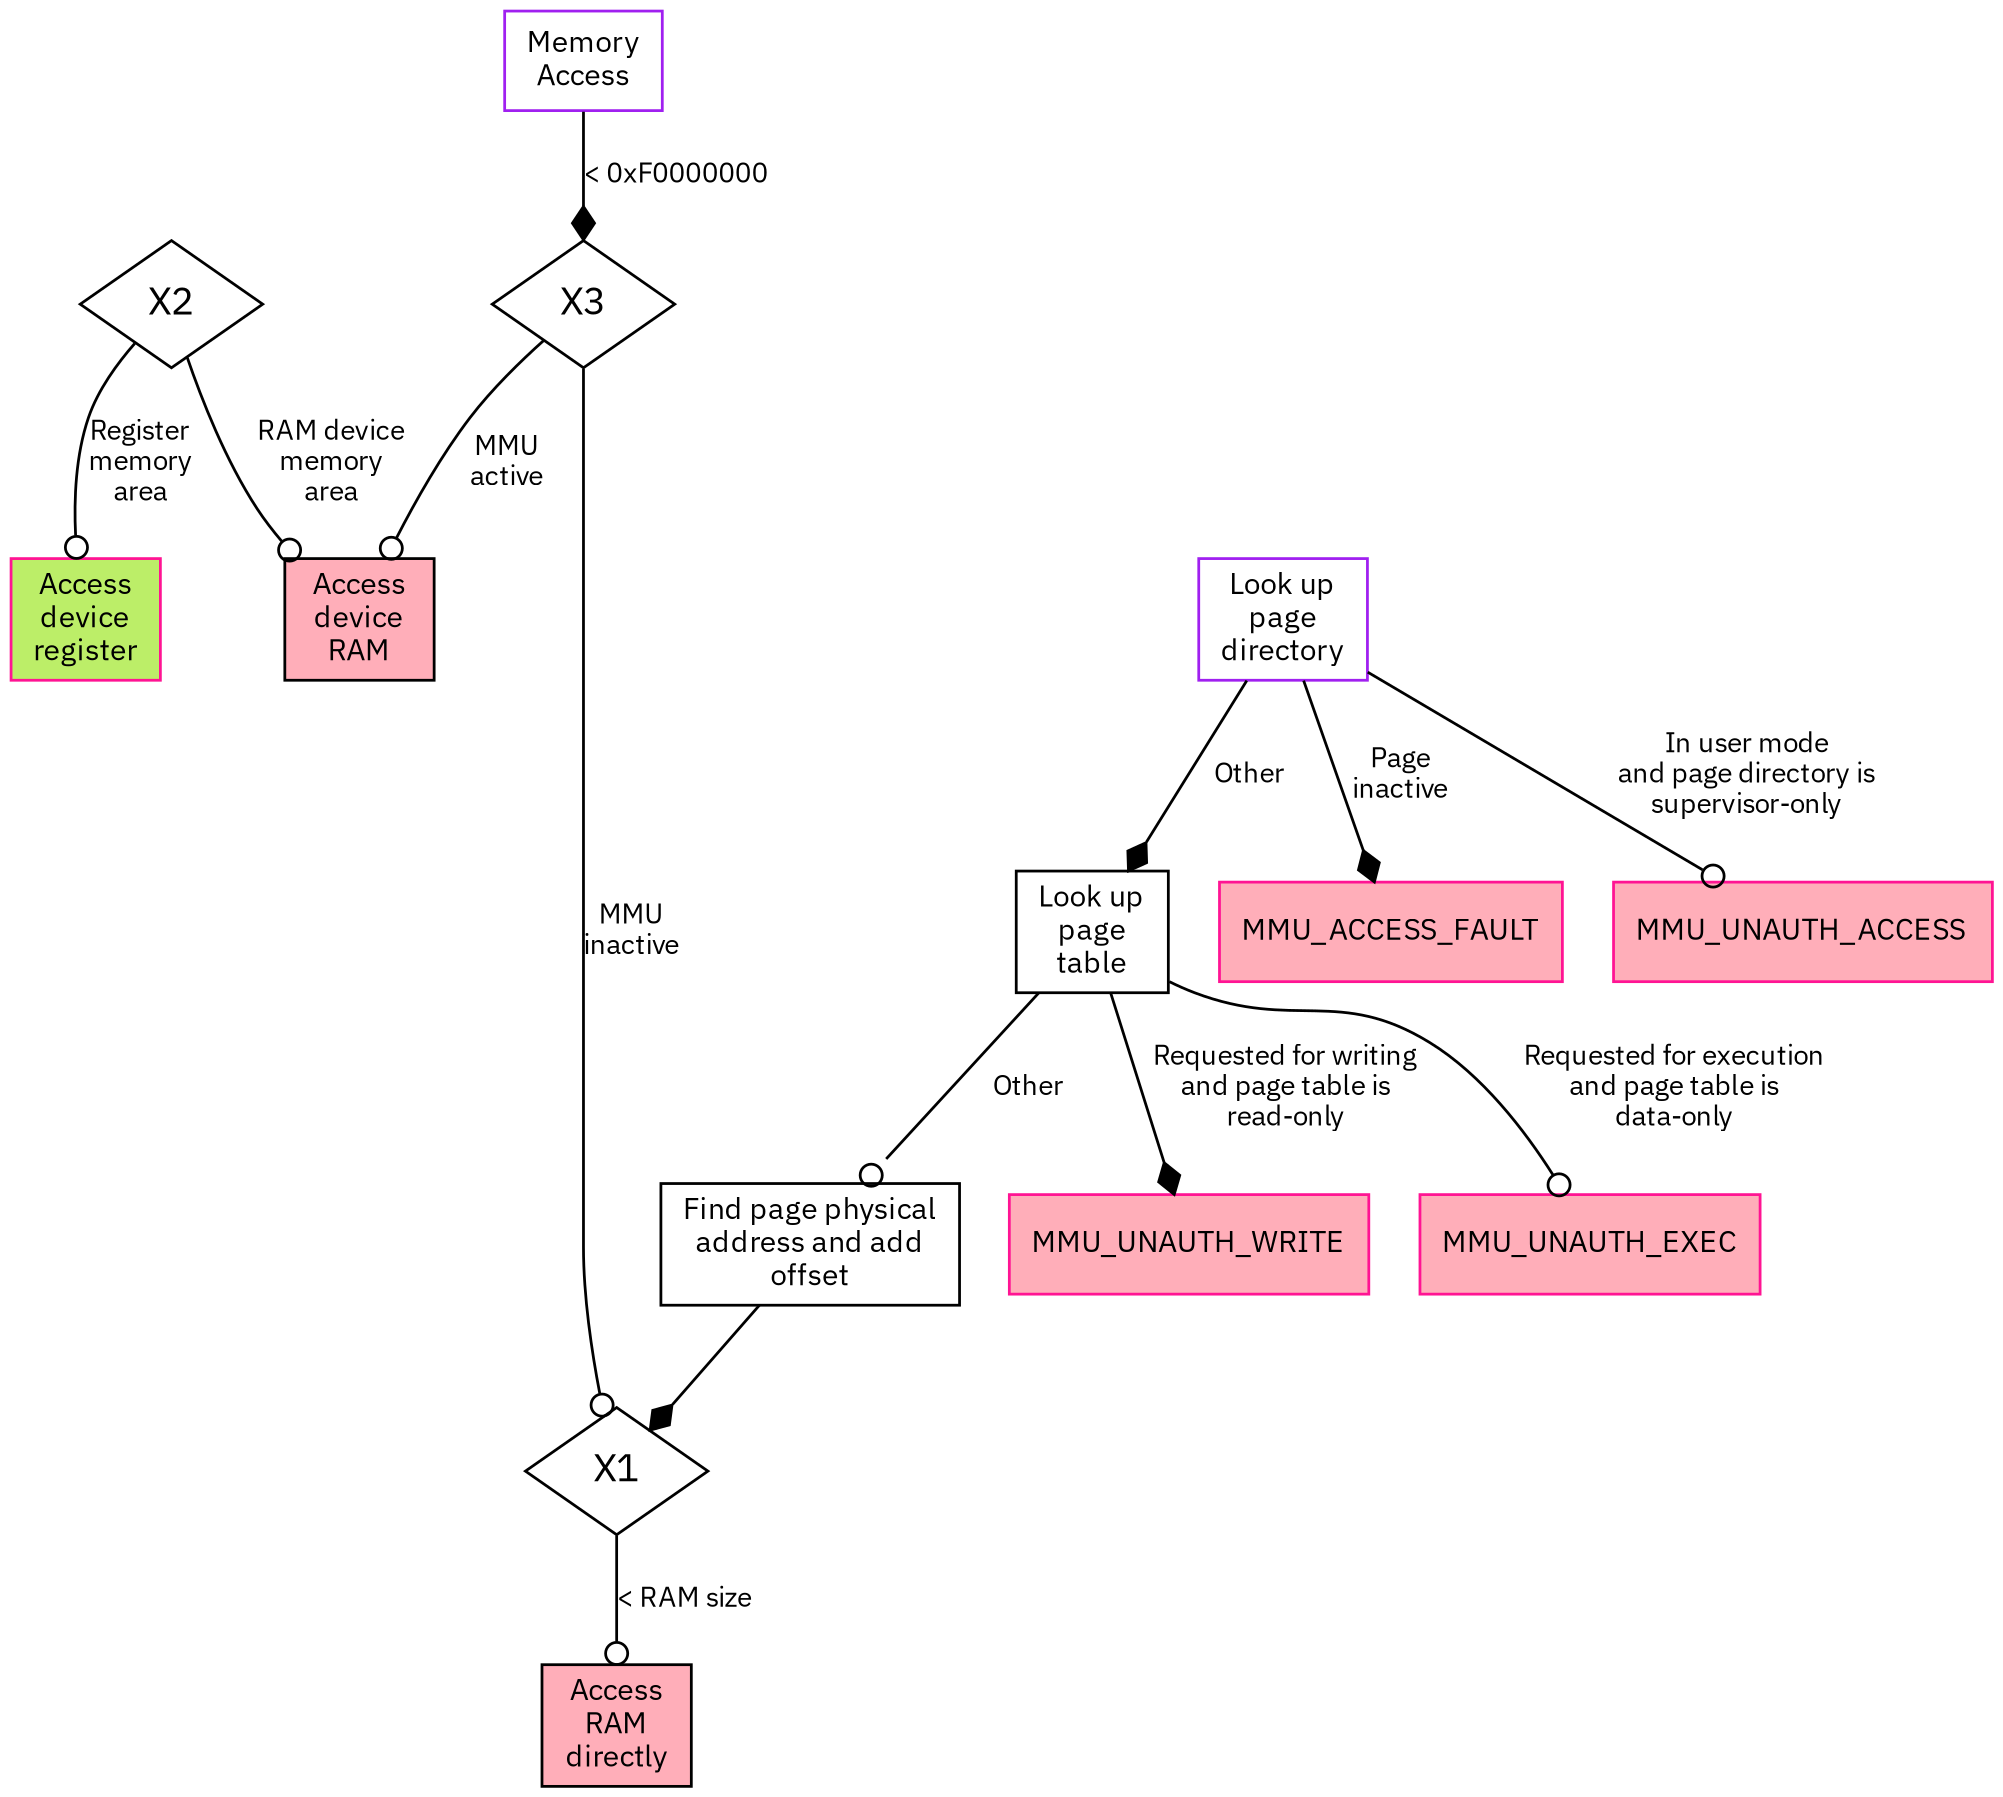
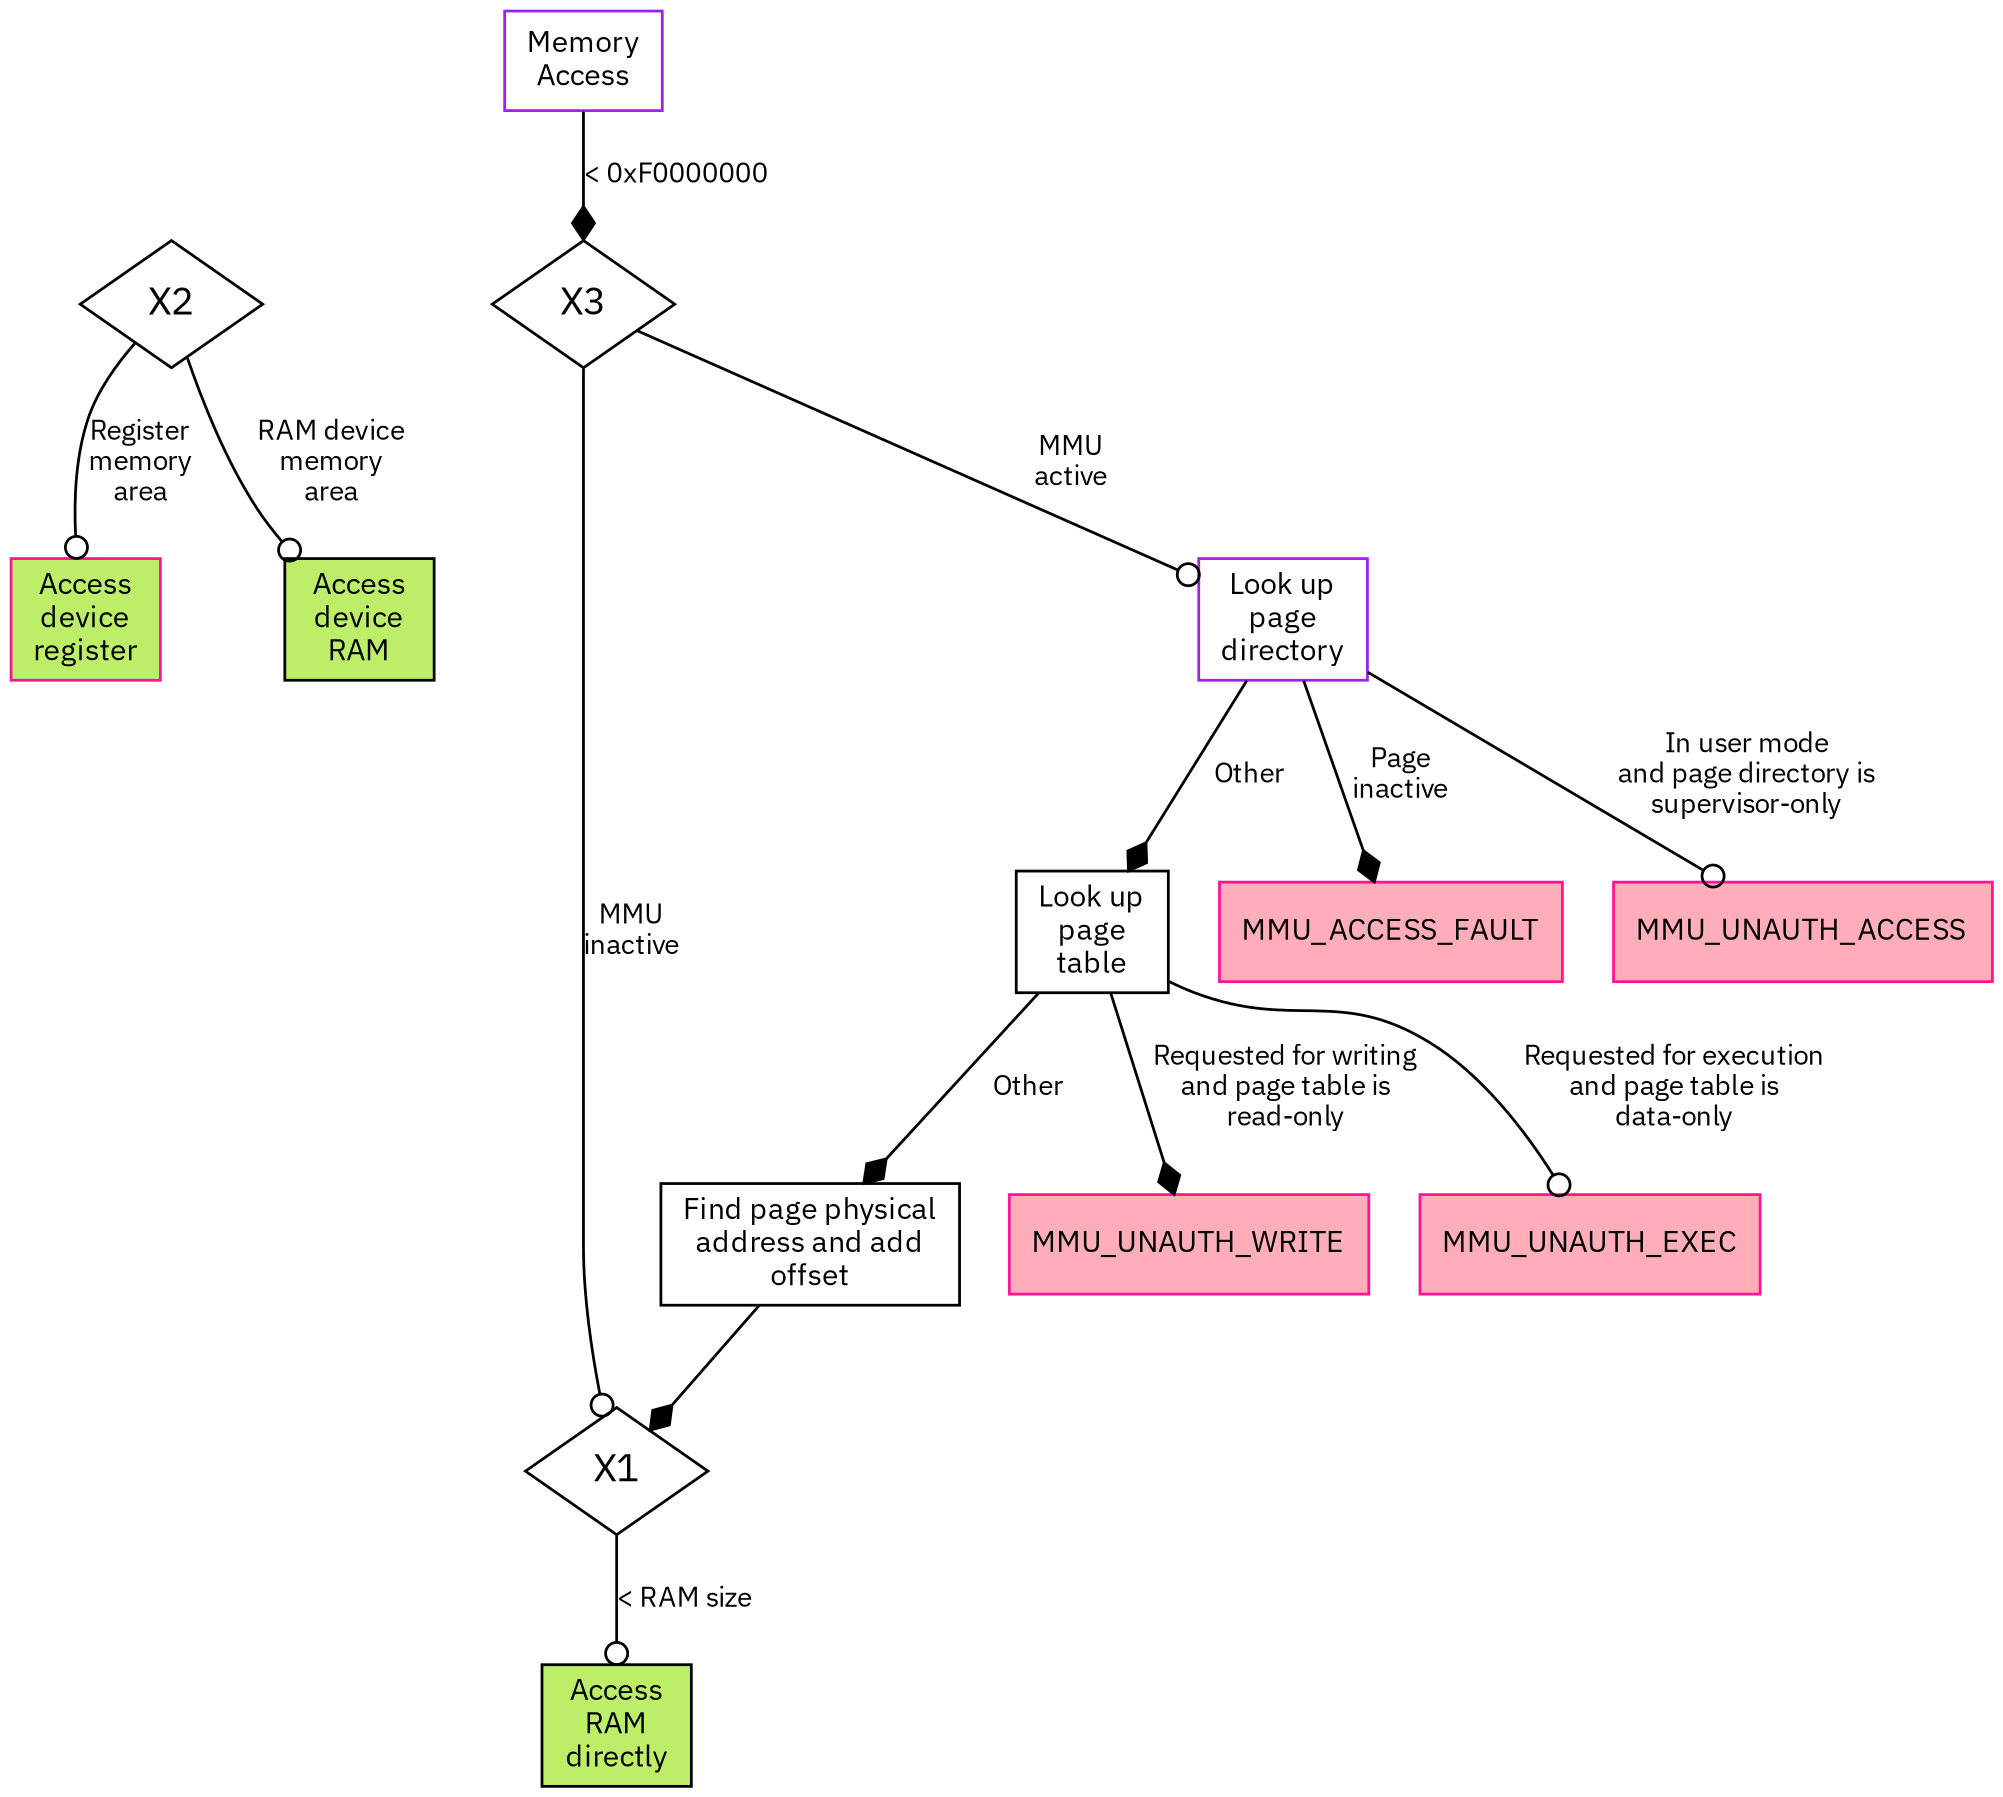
edge "X3" -> "Access device RAM": now "X3" -> "Look up page directory"
node "Access device RAM": fillcolor lightpink1 -> darkolivegreen2
edge "Look up page table" -> "Find page physical address and add offset": arrowhead odot -> diamond
node "Access RAM directly": fillcolor lightpink1 -> darkolivegreen2
